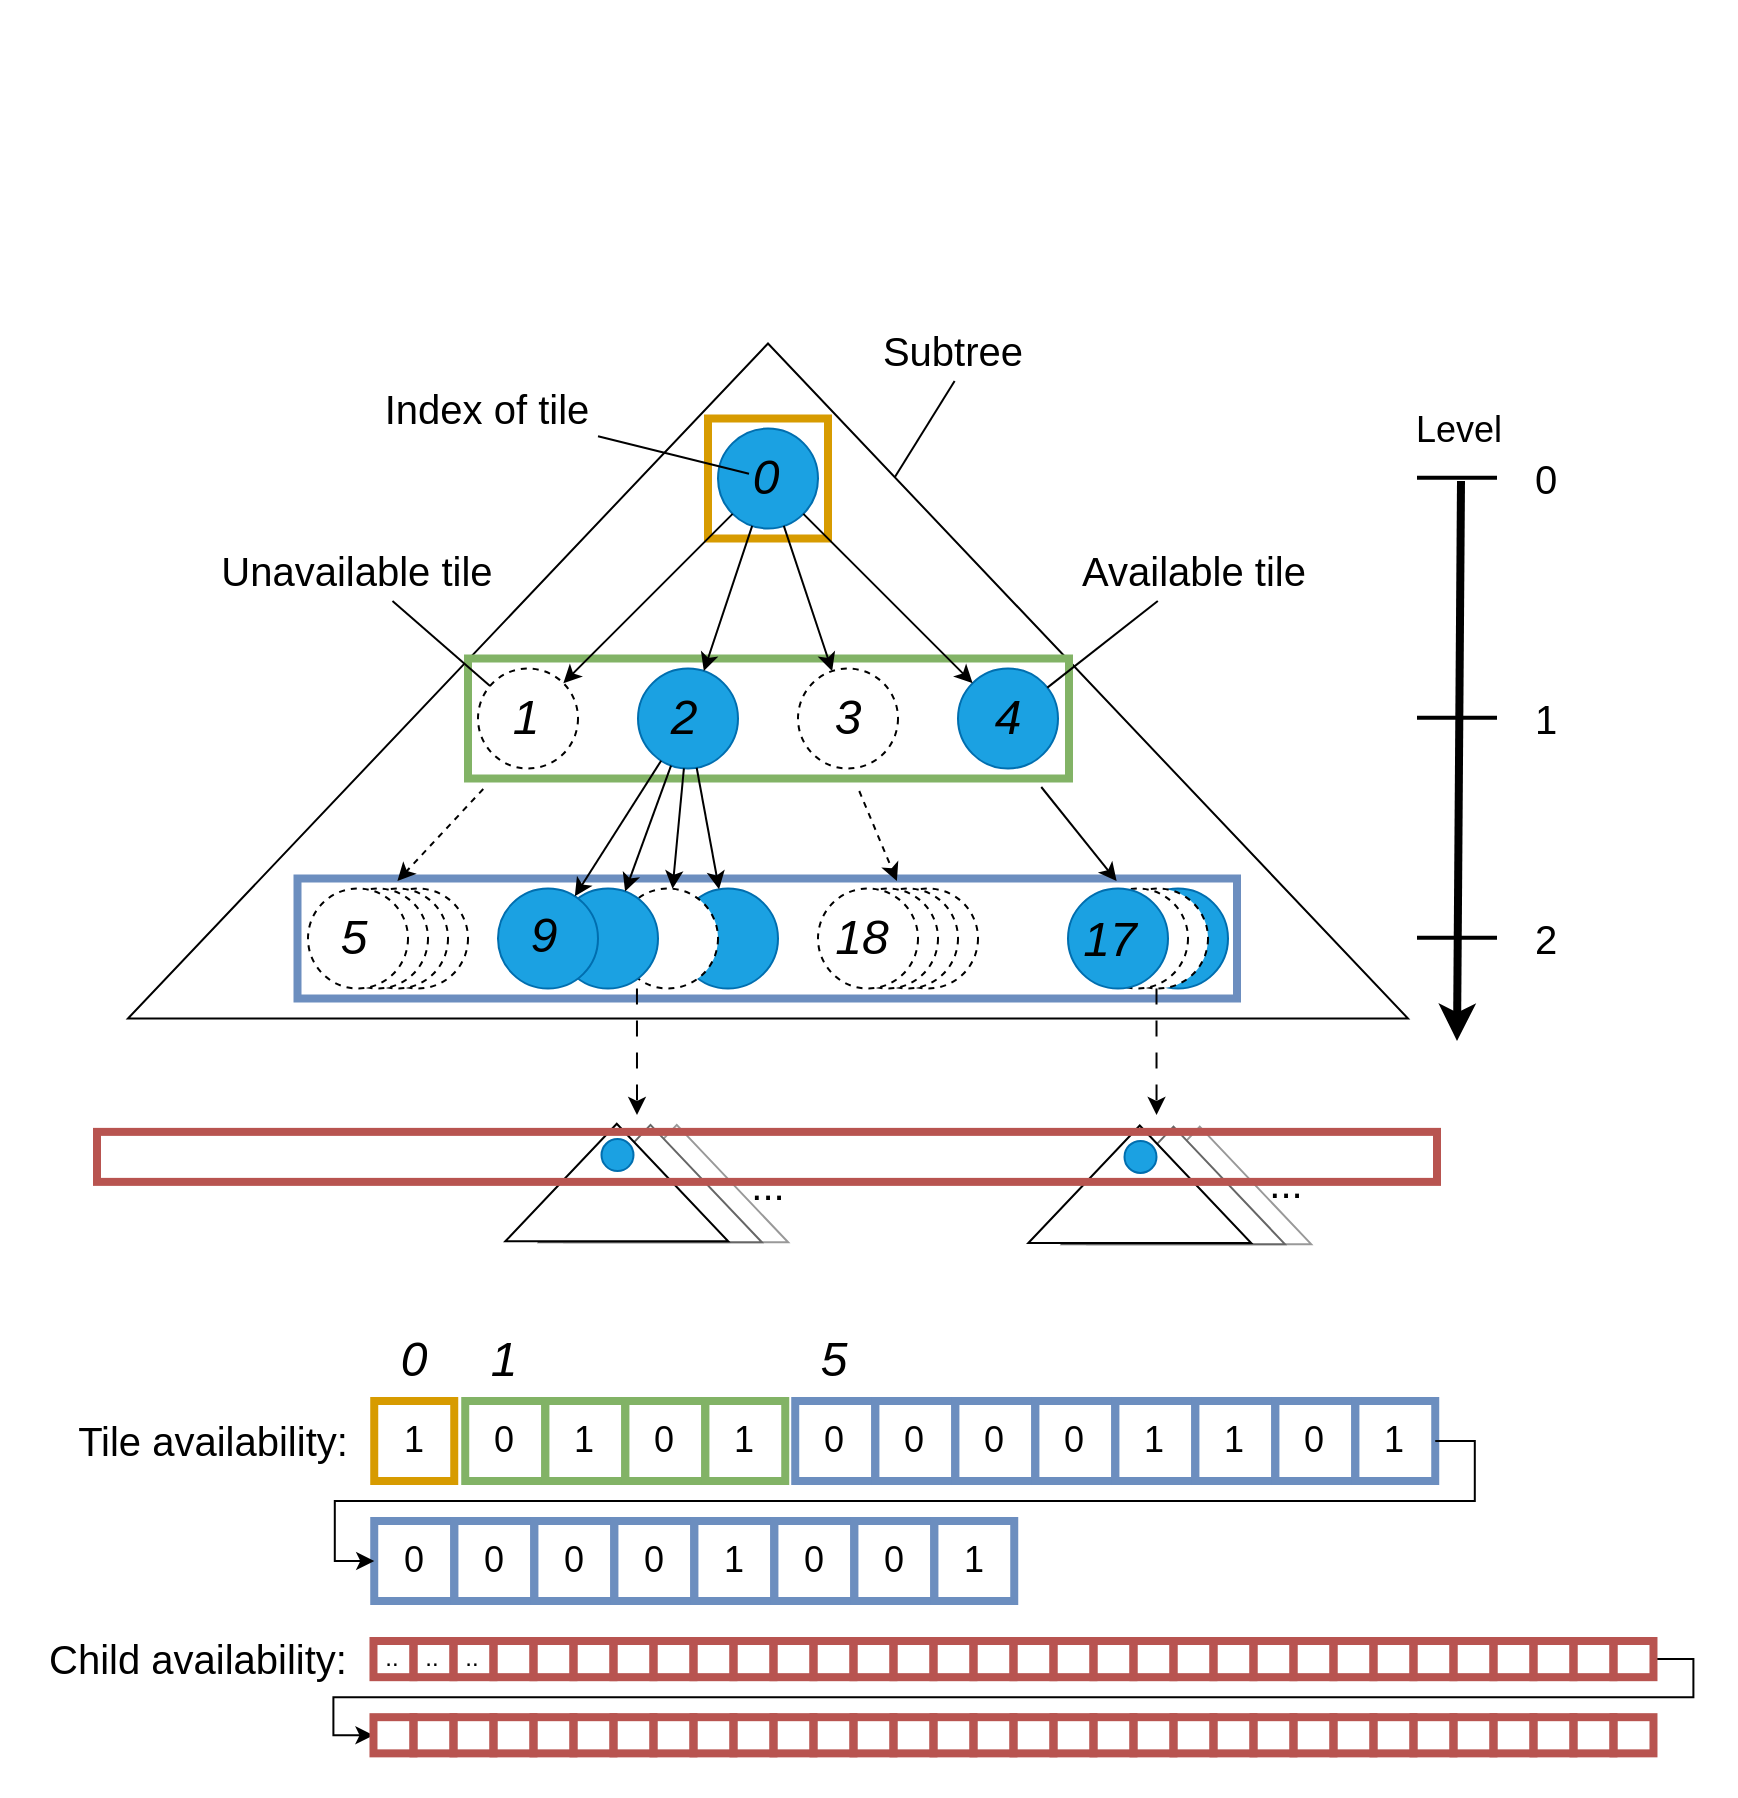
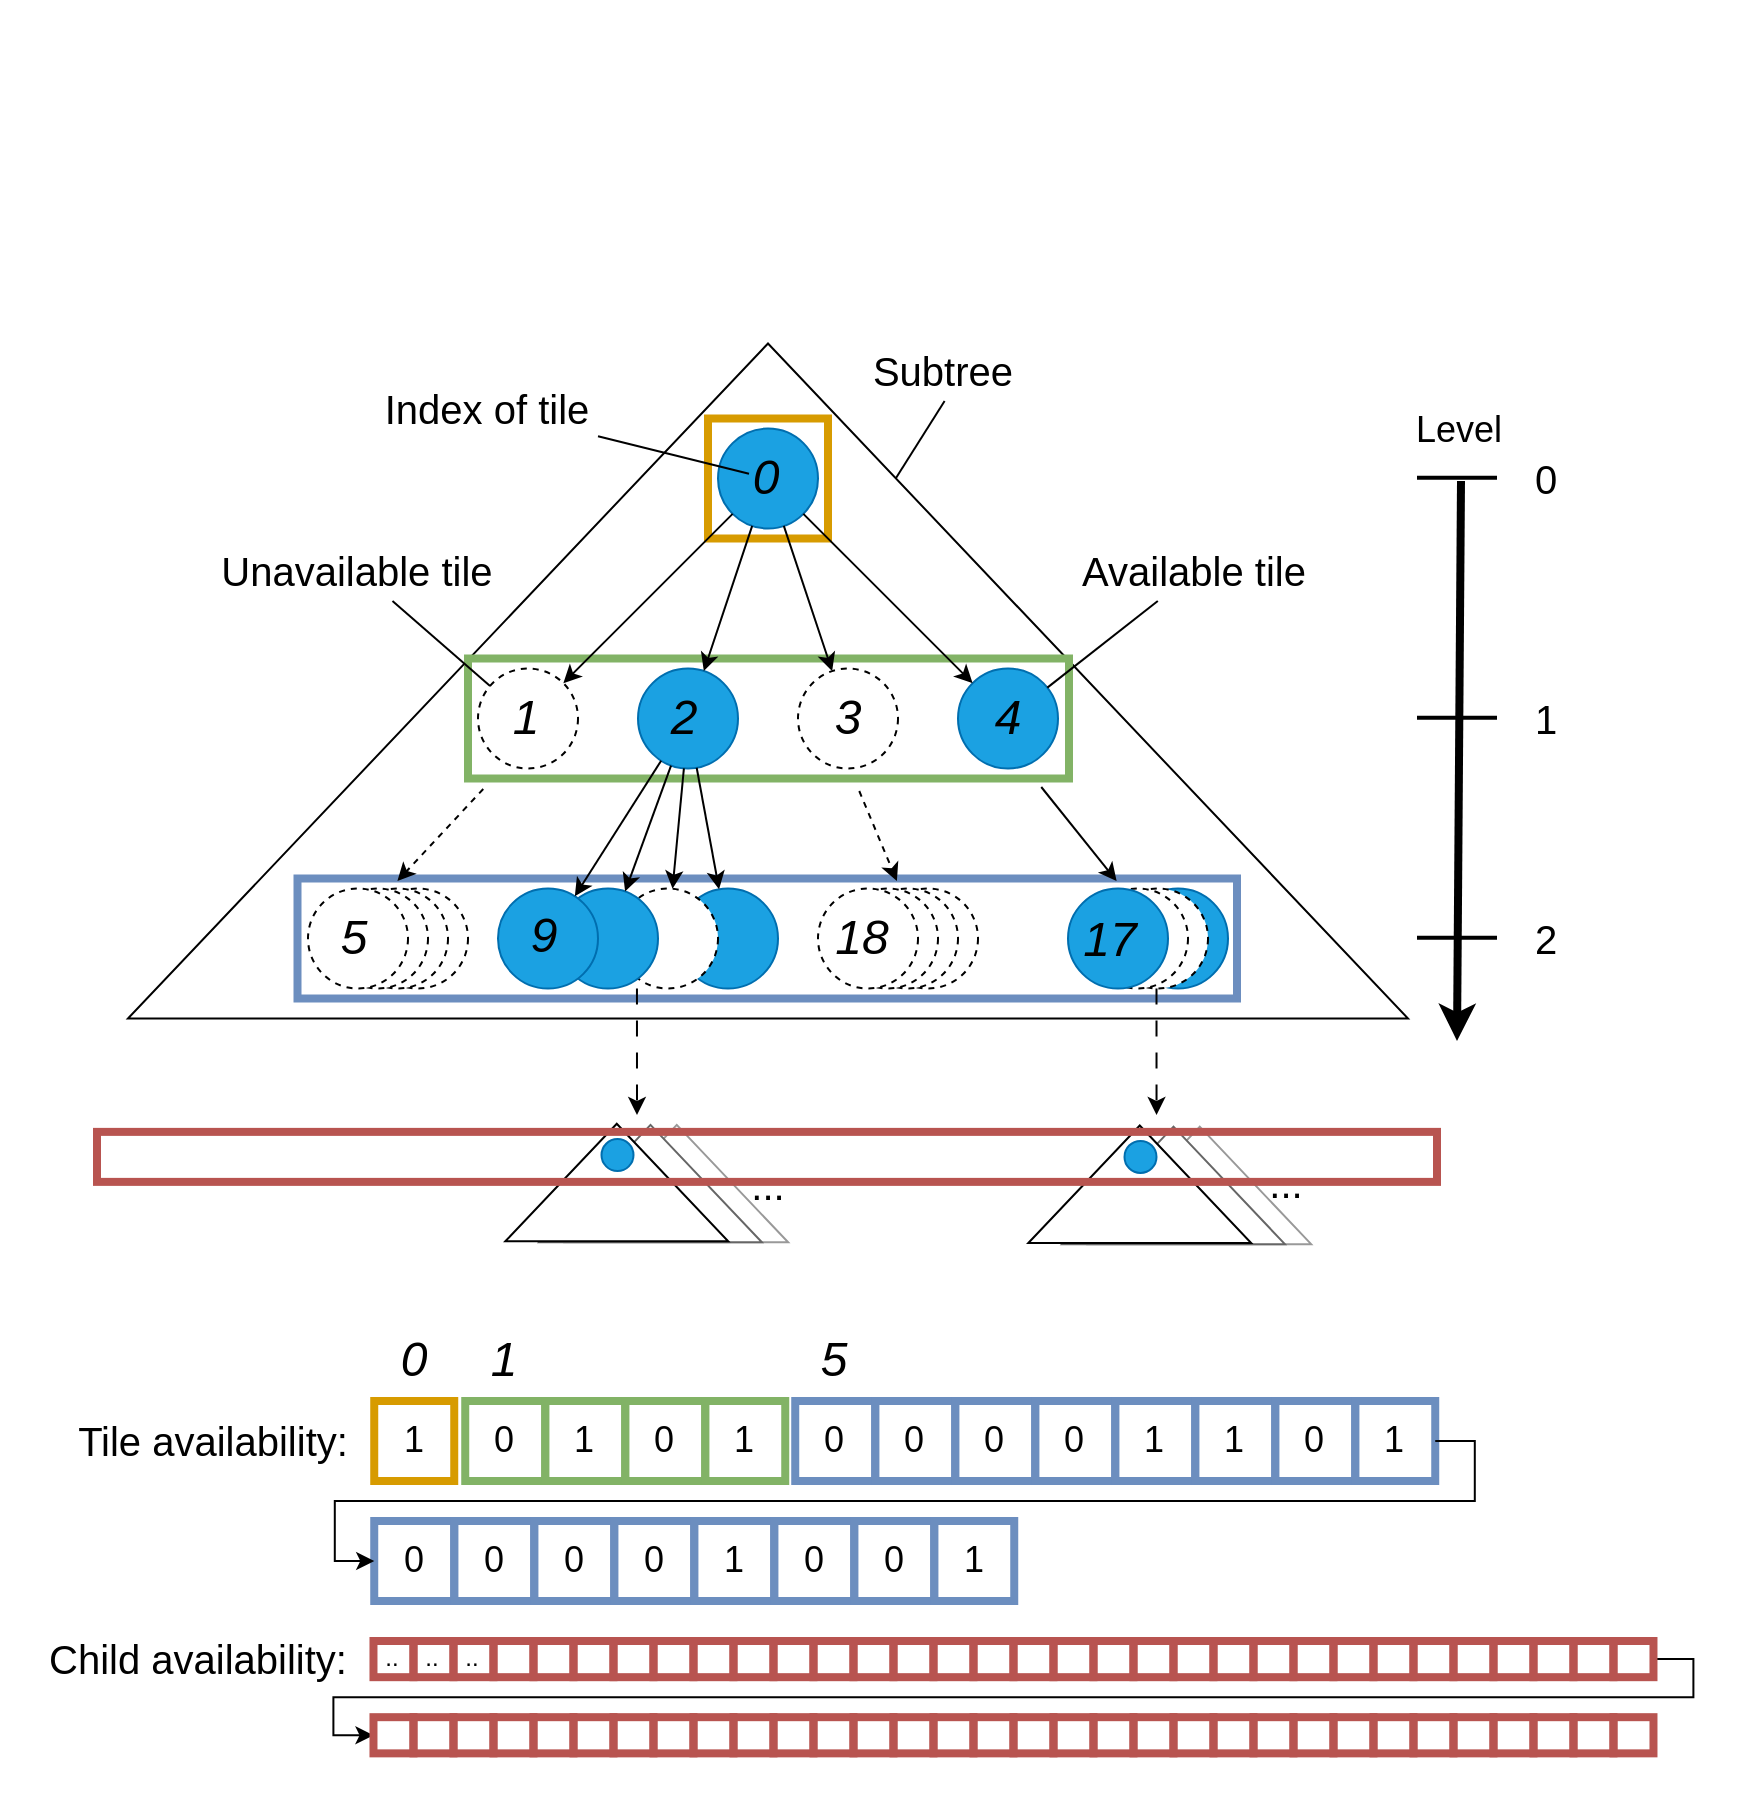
node "Subtree": moved (955, 351) -> (945, 371)
